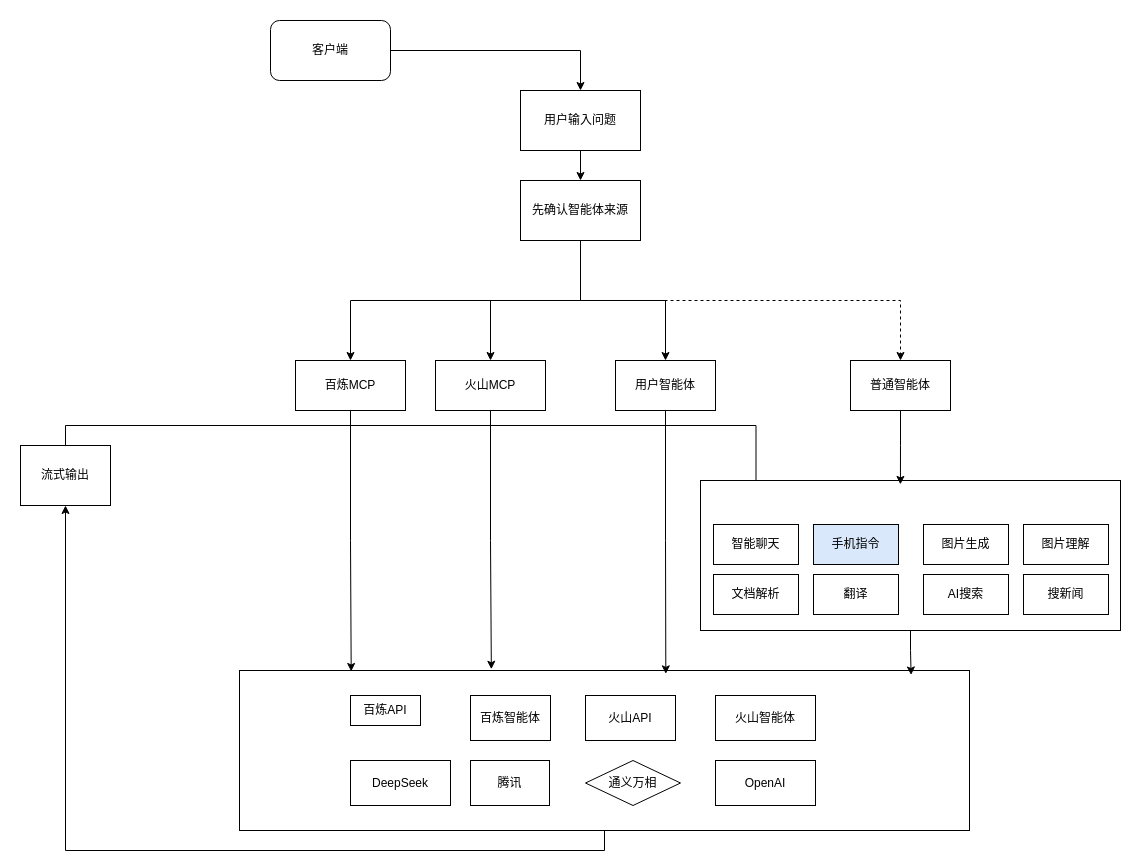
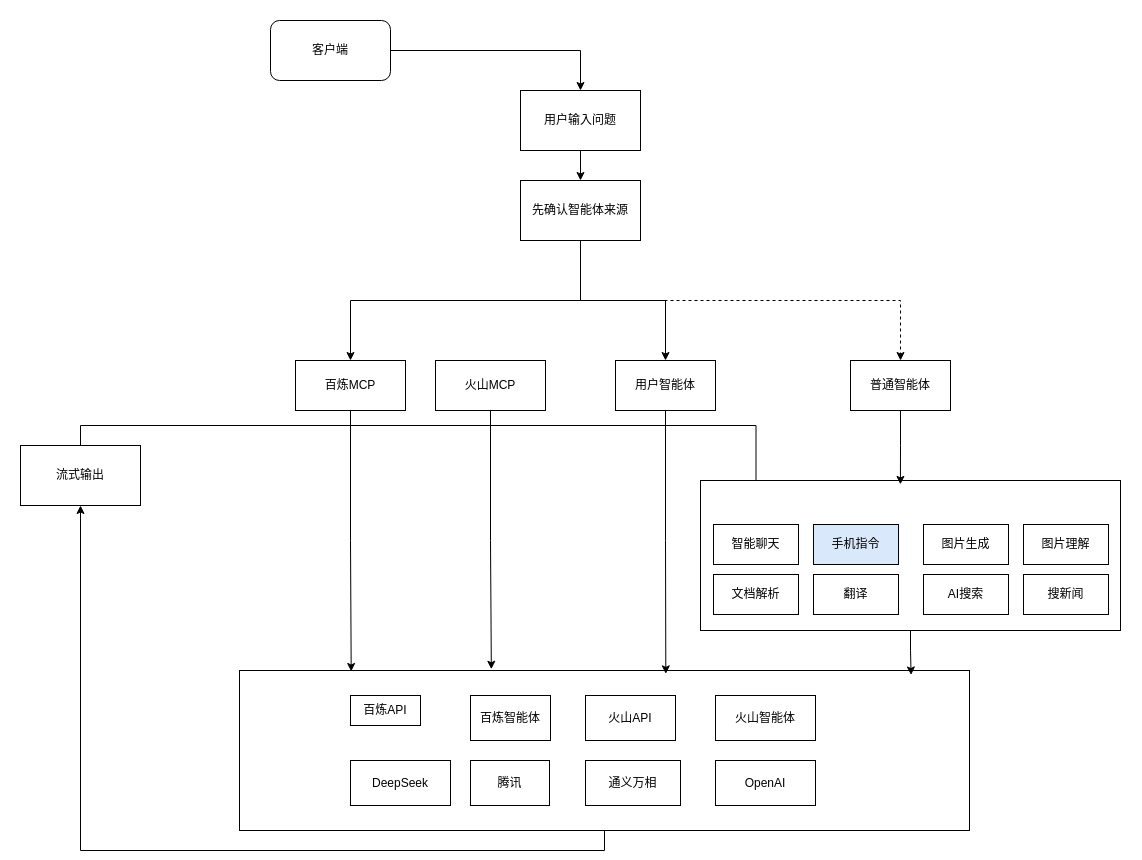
edge "先确认智能体来源" -> "火山MCP": removed
node "流式输出": size 90x60 -> 120x60
node "通义万相": shape diamond -> rectangle
